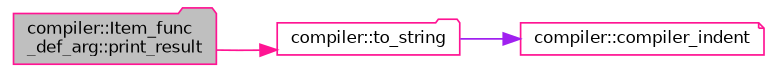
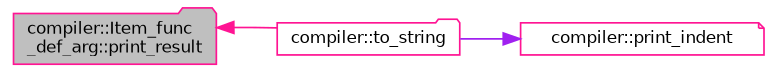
node "compiler::compiler_indent": label "compiler::compiler_indent" -> "compiler::print_indent"
edge "compiler::Item_func _def_arg::print_result" -> "compiler::to_string": reversed
